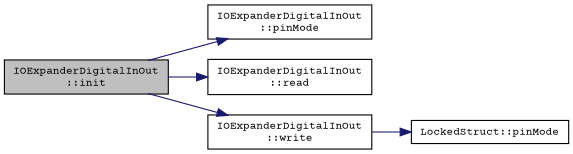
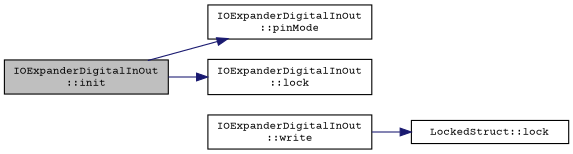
node "IOExpanderDigitalInOut ::read": label "IOExpanderDigitalInOut ::read" -> "IOExpanderDigitalInOut ::lock"
edge "IOExpanderDigitalInOut ::init" -> "IOExpanderDigitalInOut ::write": removed
node "LockedStruct::pinMode": label "LockedStruct::pinMode" -> "LockedStruct::lock"
